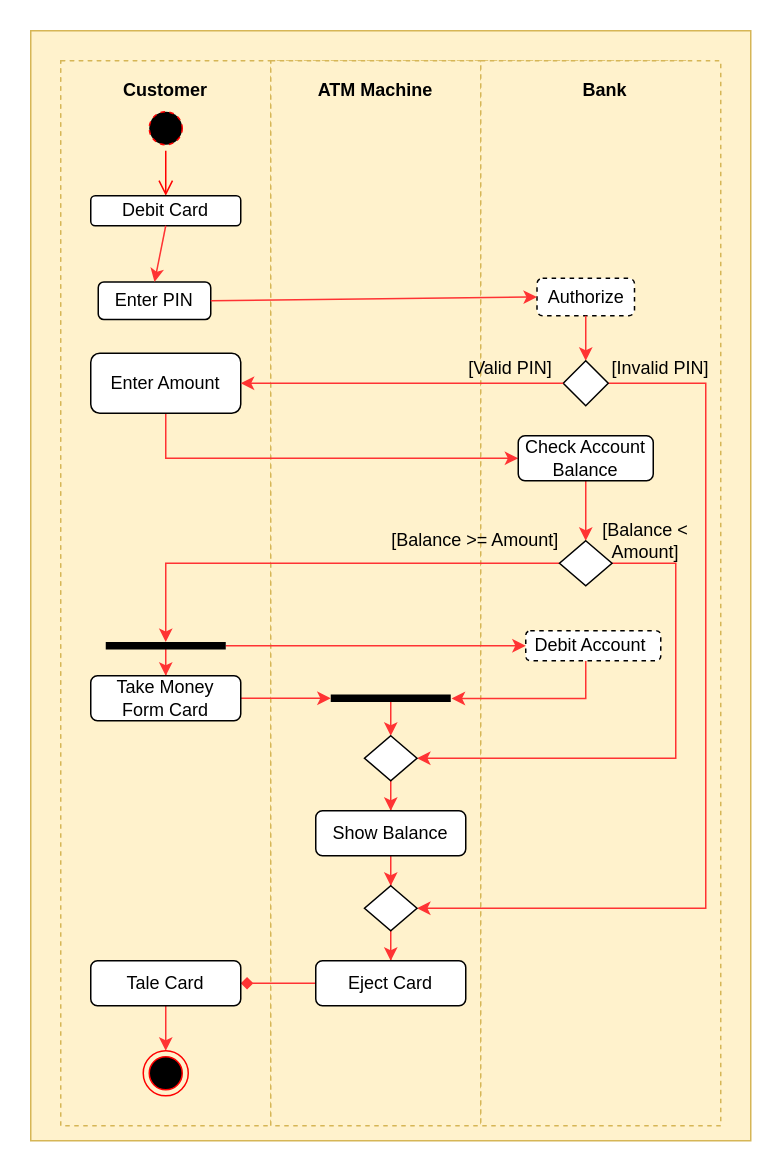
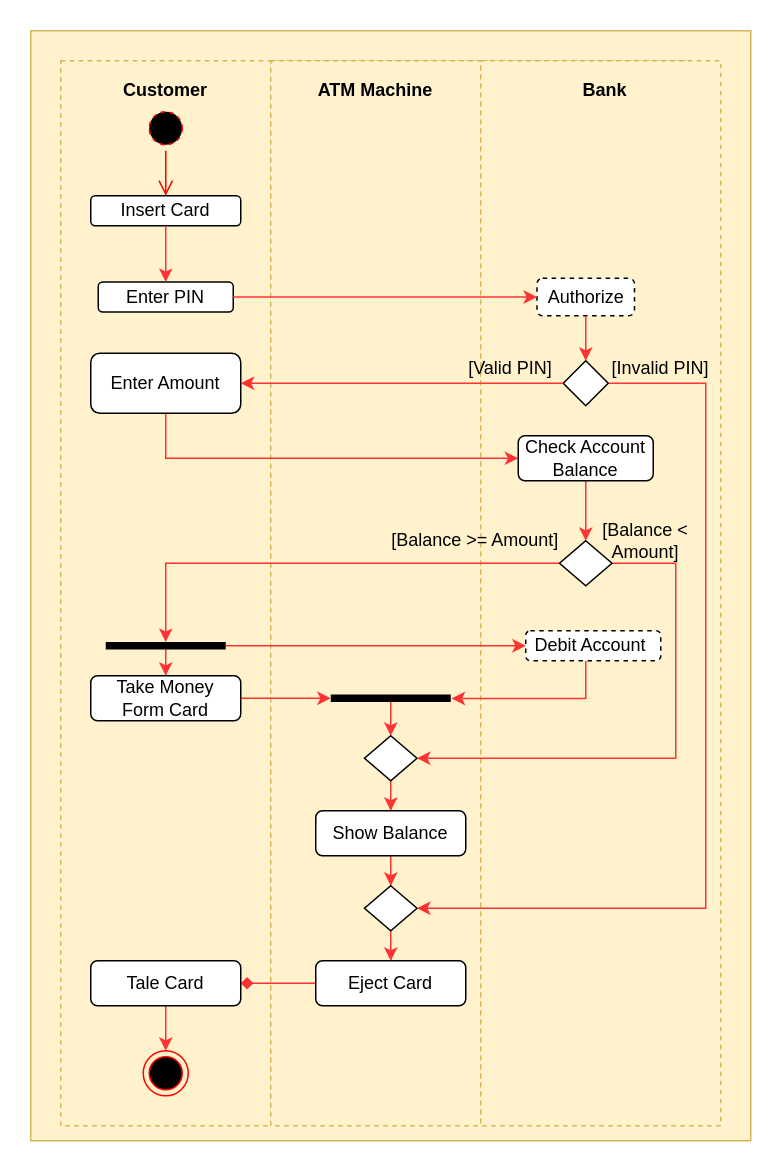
node "Debit Card": label "Debit Card" -> "Insert Card"
node "Enter PIN": size 113x38 -> 135x30
